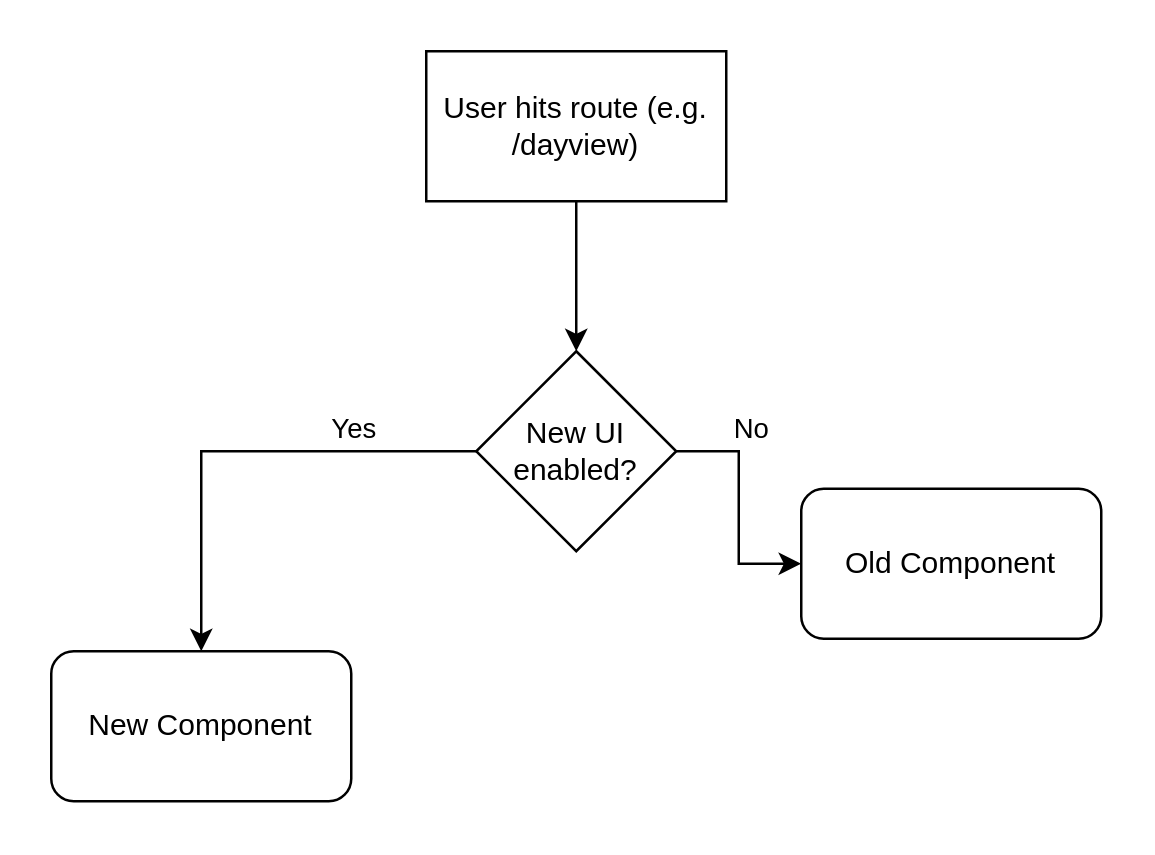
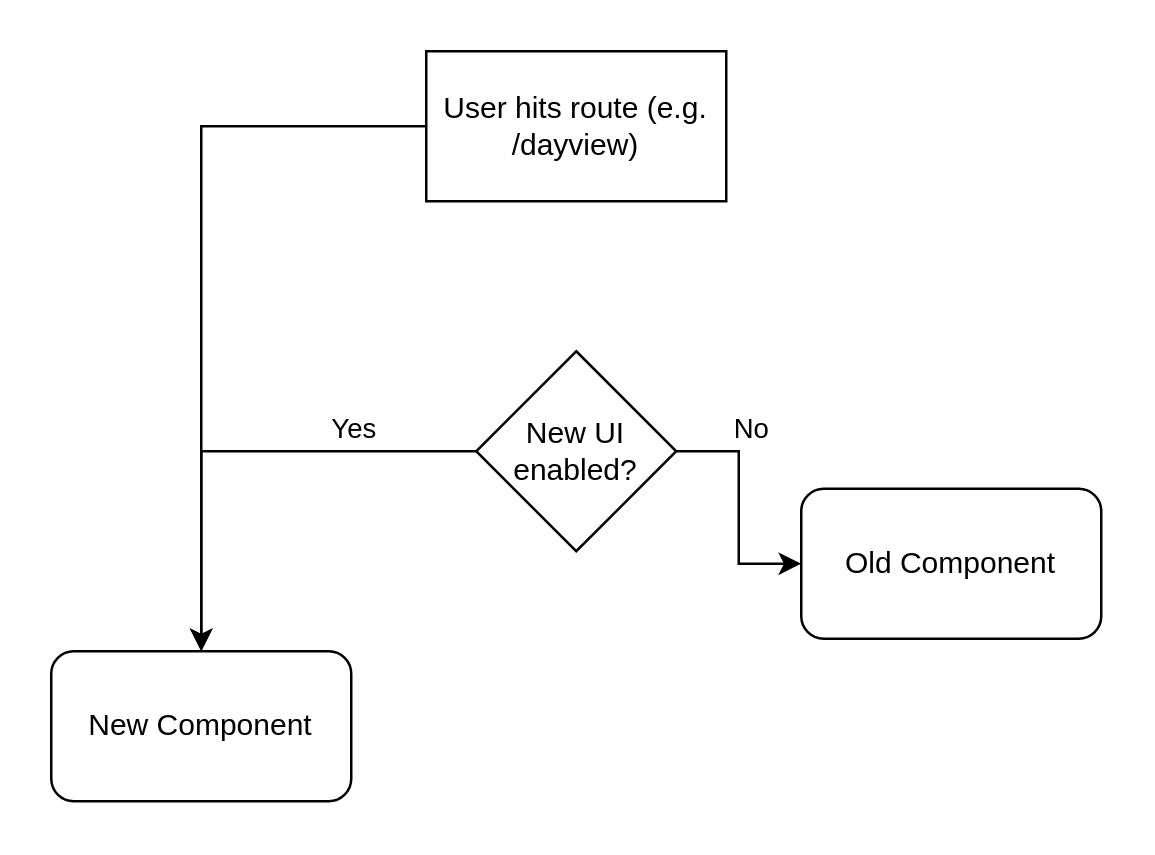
edge "User hits route (e.g. /dayview)" -> "New UI enabled?": now "User hits route (e.g. /dayview)" -> "New Component"
